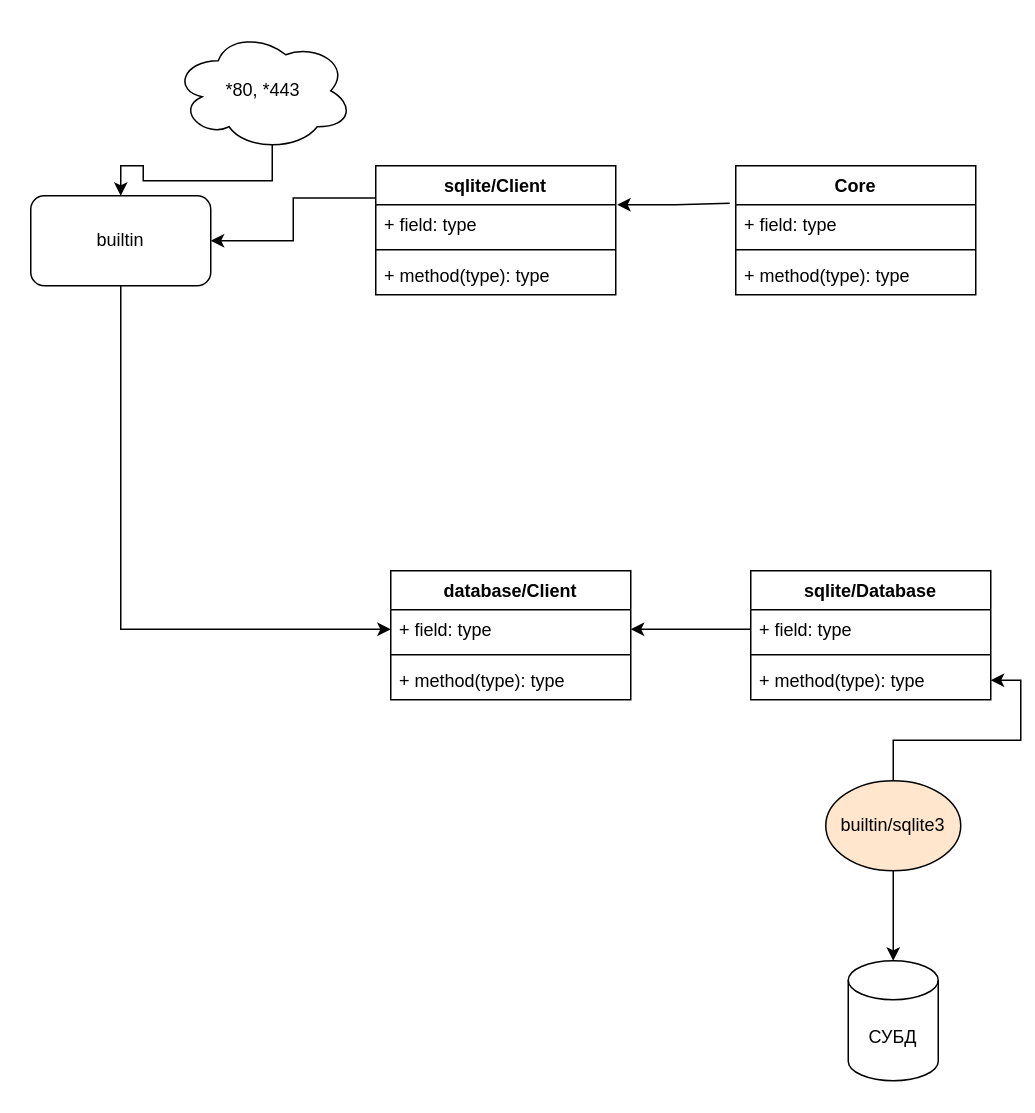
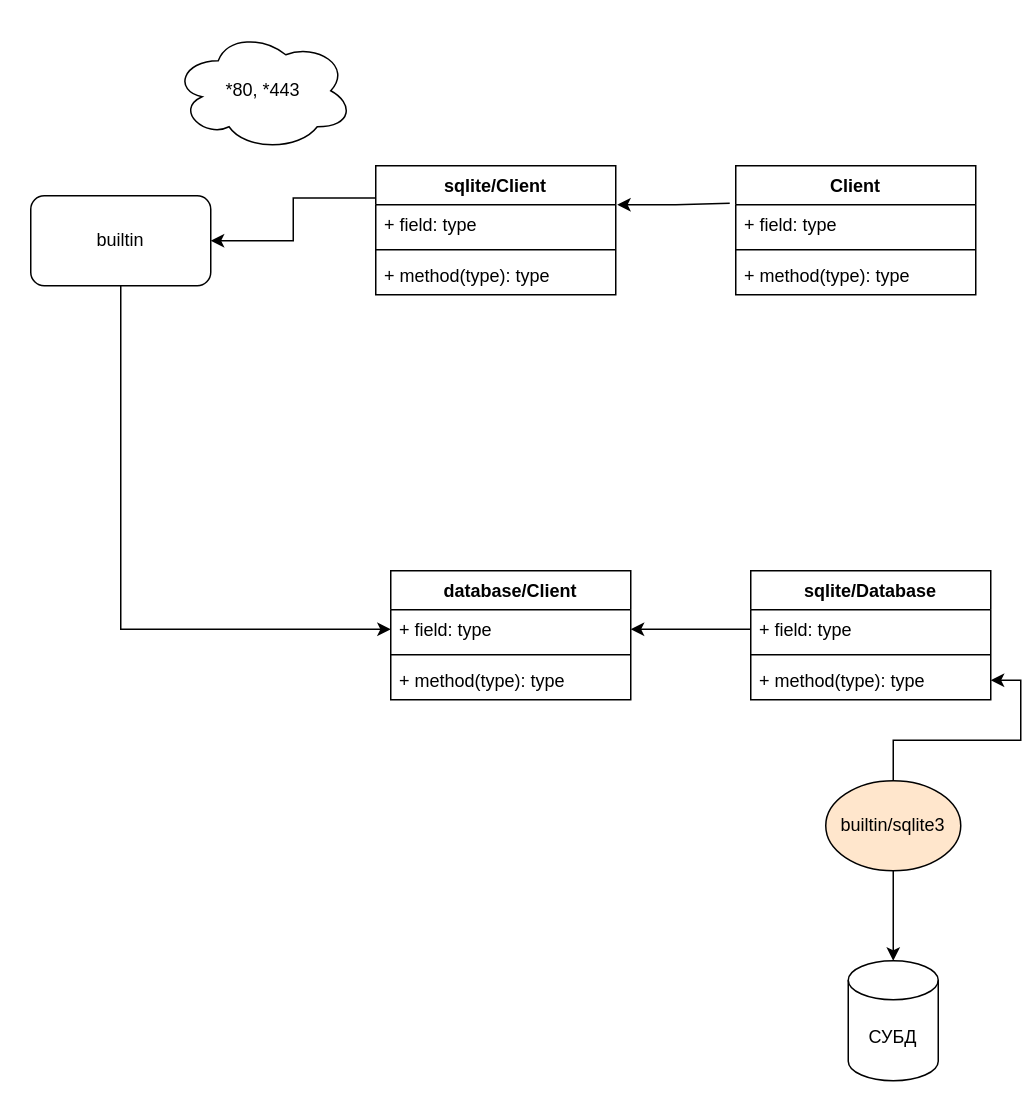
edge "*80, *443" -> "builtin": removed
node "Core": label "Core" -> "Client"
